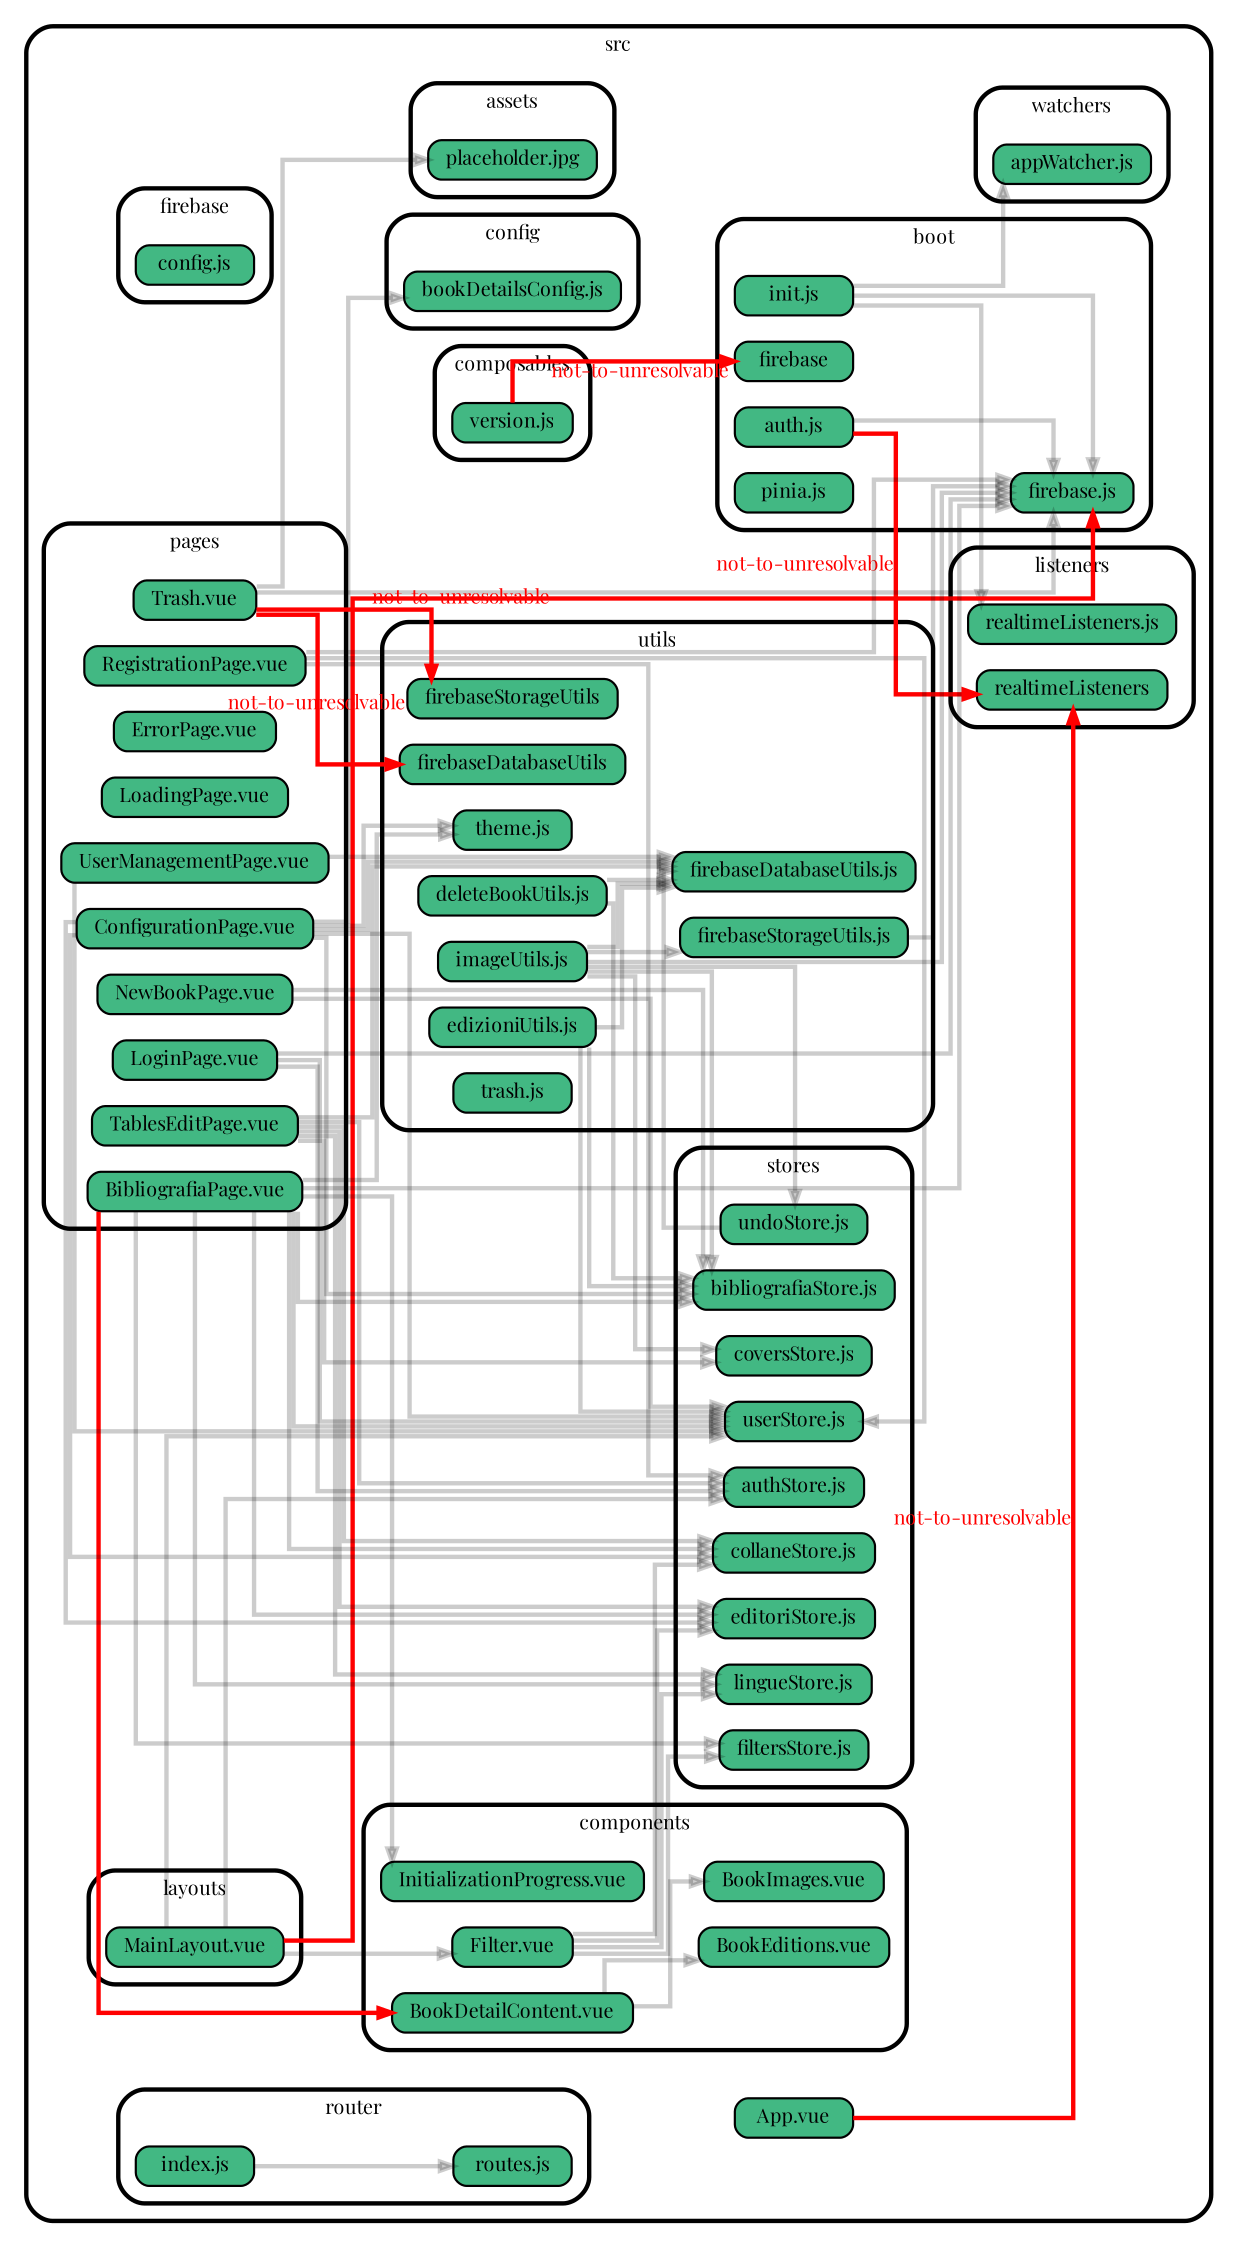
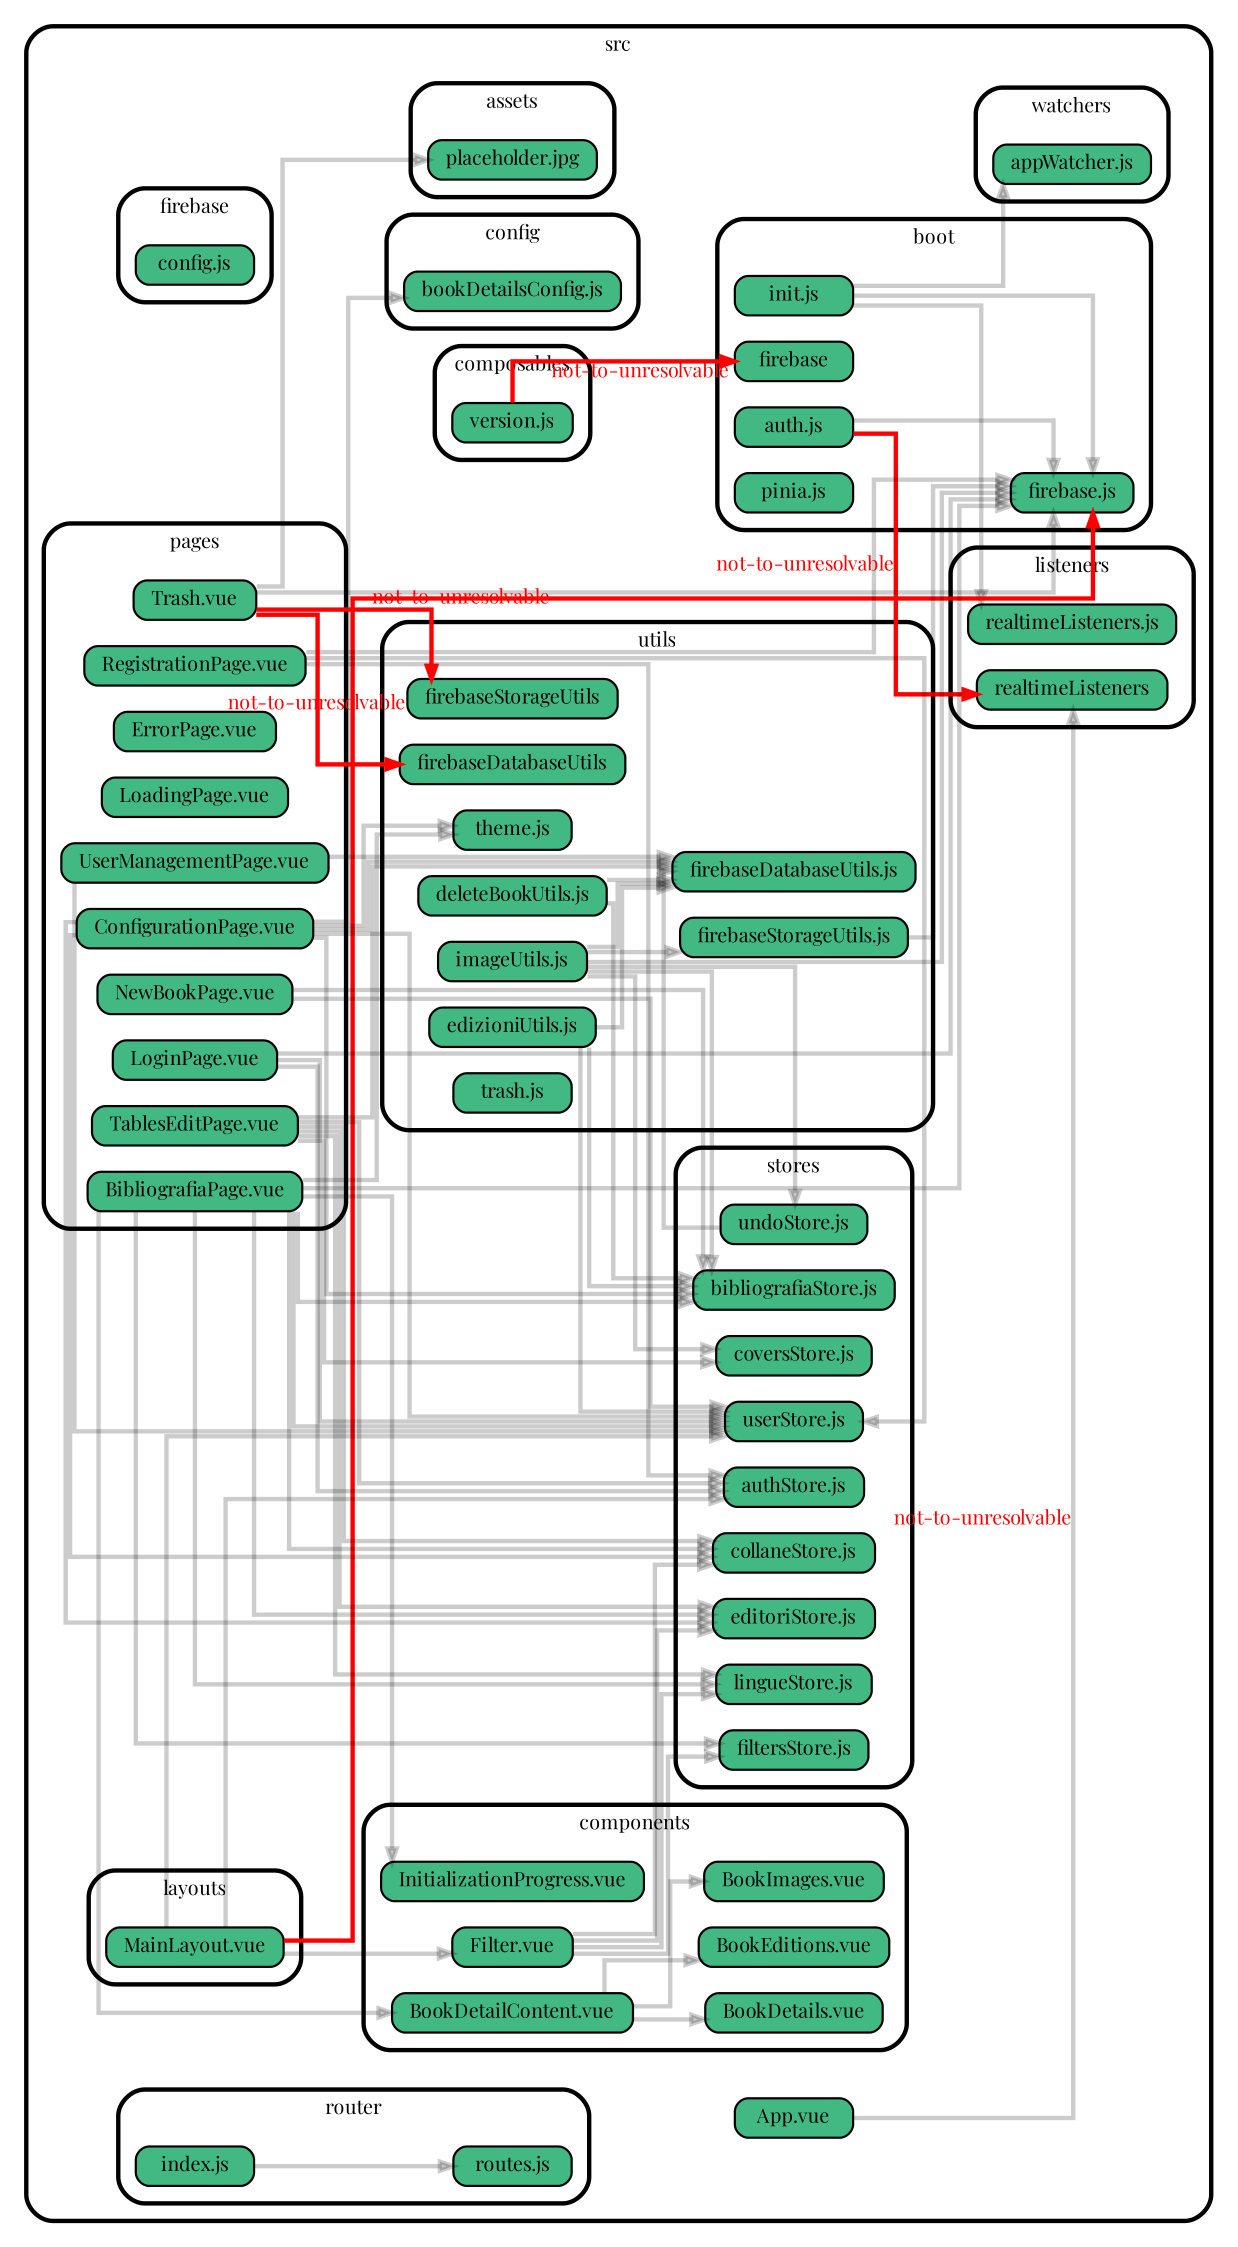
edge "App.vue" -> "realtimeListeners": color red -> #00000033
edge "BibliografiaPage.vue" -> "BookDetailContent.vue": color red -> #00000033
node "BookDetails.vue": added
